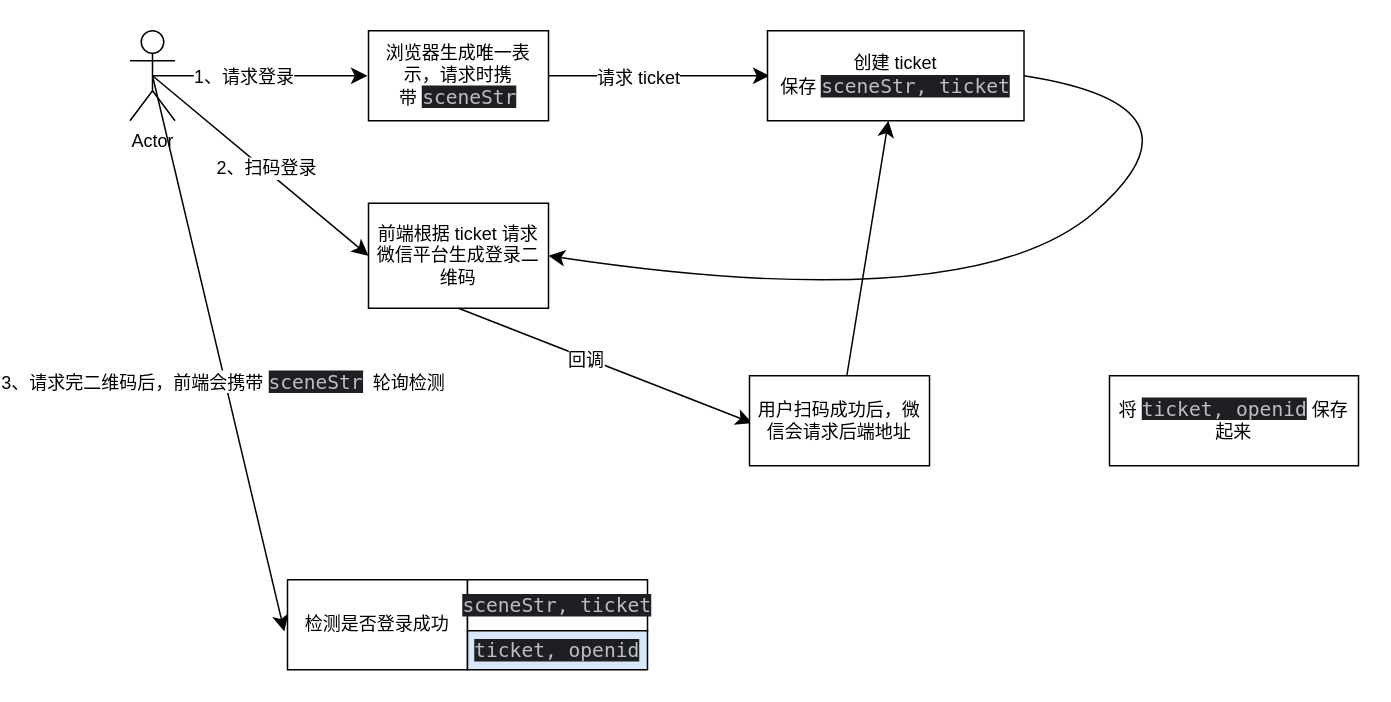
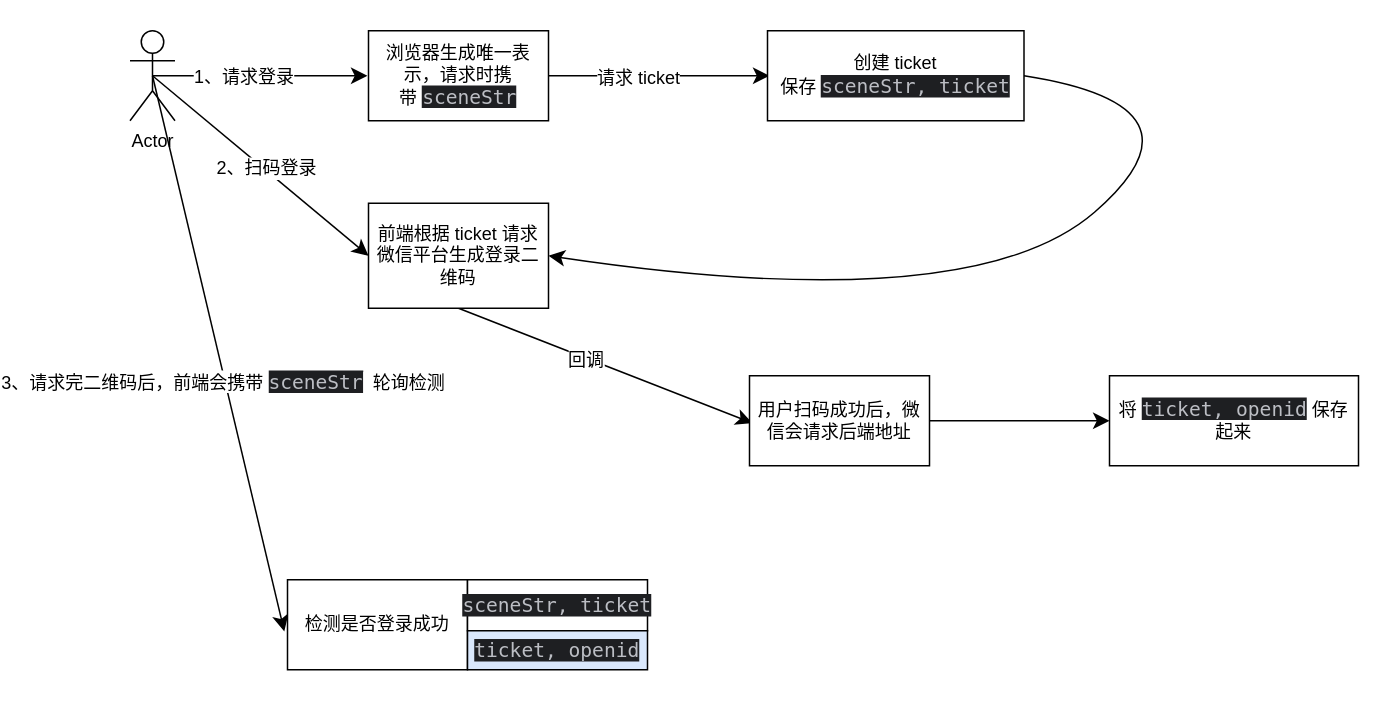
edge "用户扫码成功后，微信会请求后端地址" -> "创建 ticket 保存 sceneStr, ticket": now "用户扫码成功后，微信会请求后端地址" -> "将 ticket, openid 保存起来"
